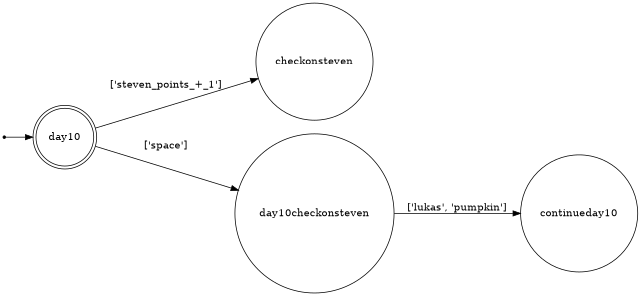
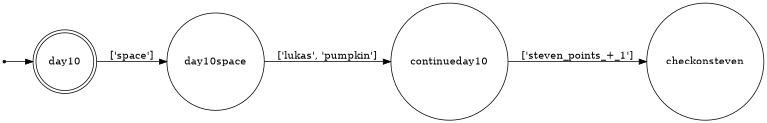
edge "day10" -> "checkonsteven": now "continueday10" -> "checkonsteven"
node "day10checkonsteven": label "day10checkonsteven" -> "day10space"
